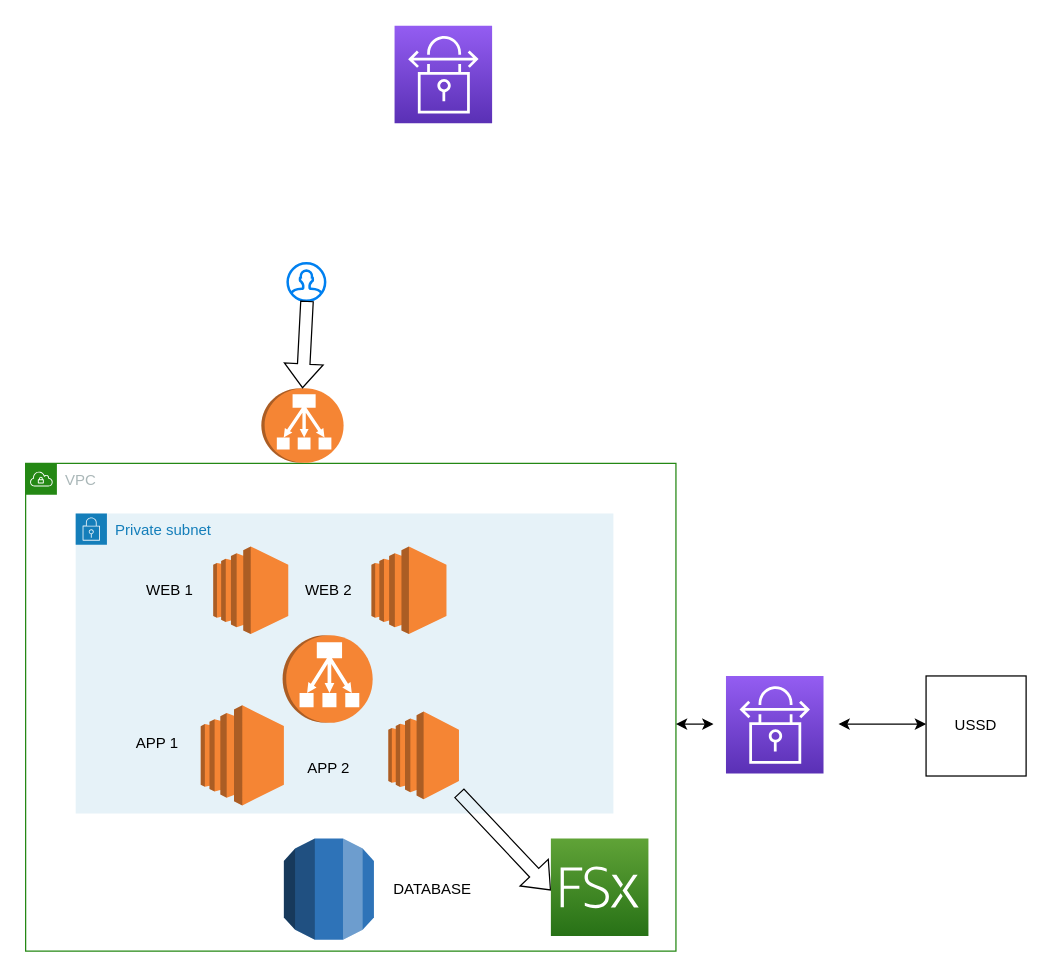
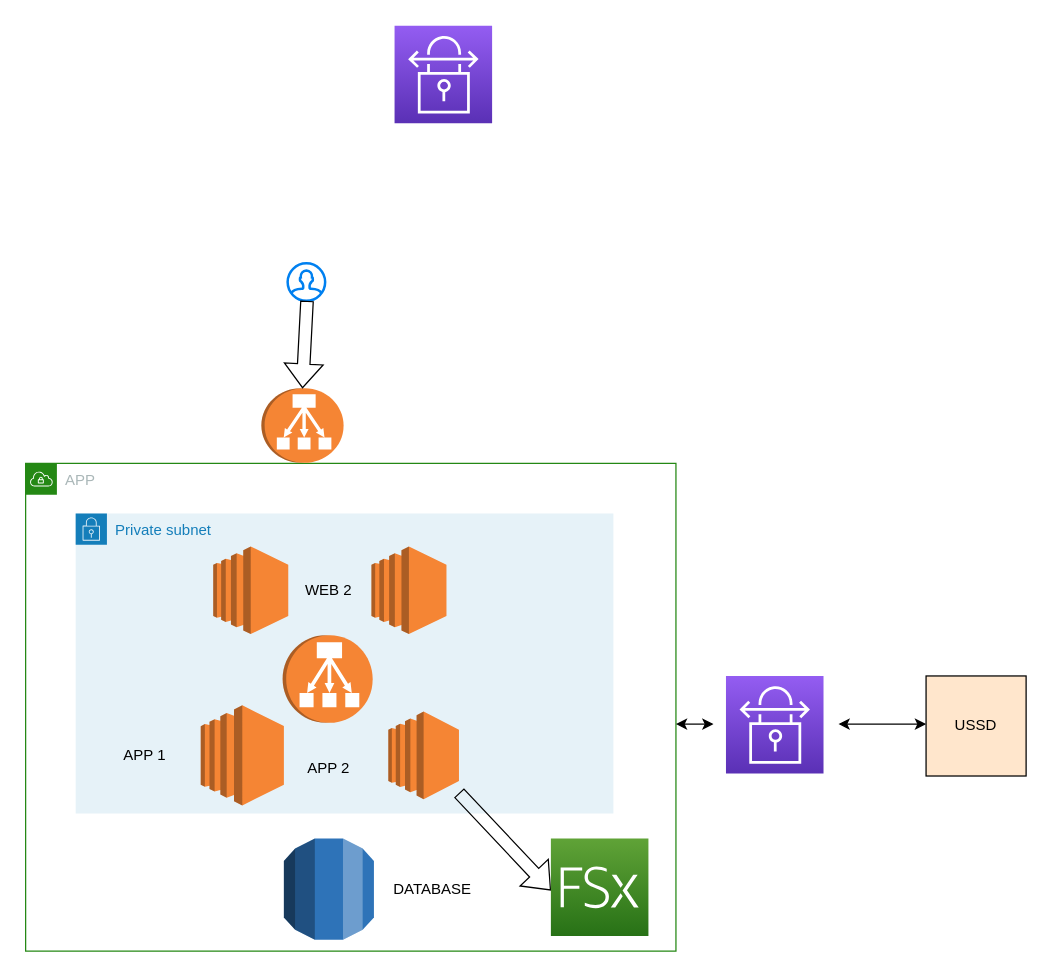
node "VPC": label "VPC" -> "APP"
node "WEB 1": removed
node "USSD": fillcolor #ffffff -> #ffe6cc
node "APP 1": moved (157, 743) -> (144, 755)
